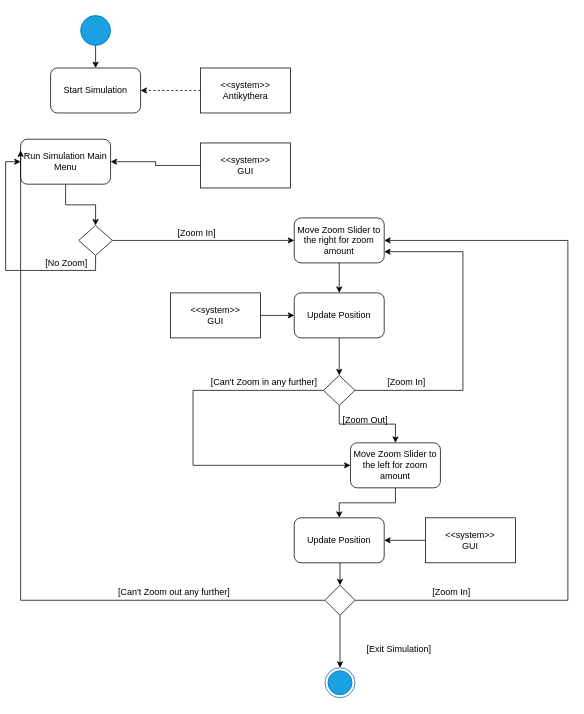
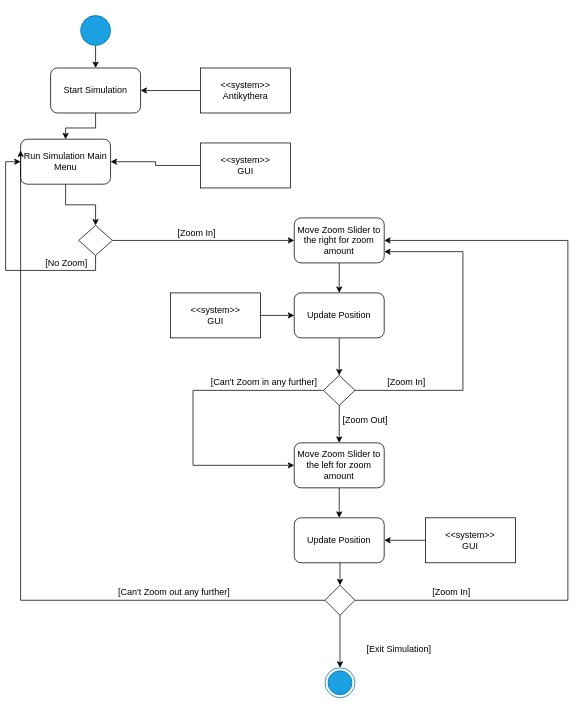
edge "<<system>> Antikythera" -> "Start Simulation": style dashed -> solid
edge "Start Simulation" -> "Run Simulation Main Menu": added
node "Move Zoom Slider to the left for zoom amount": moved (396, 465) -> (339, 465)
